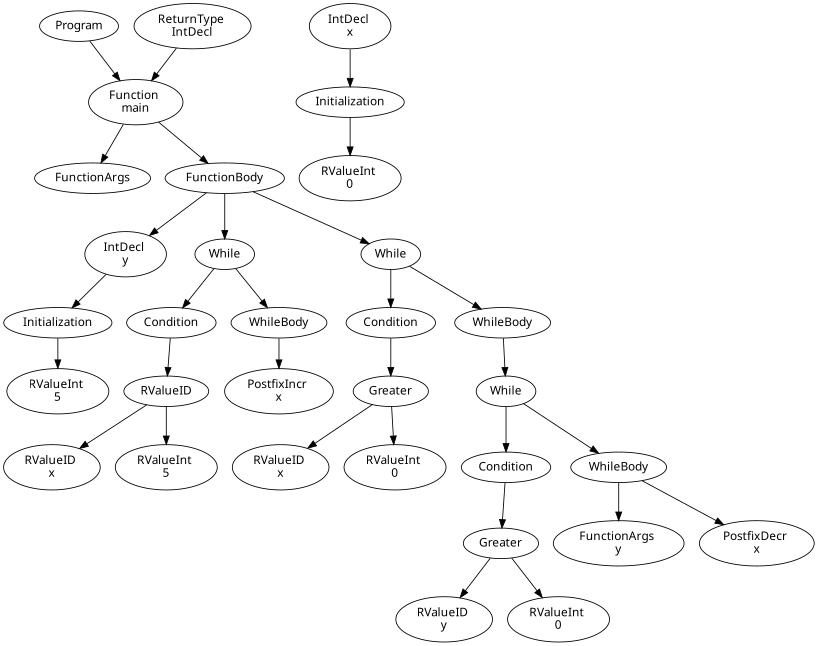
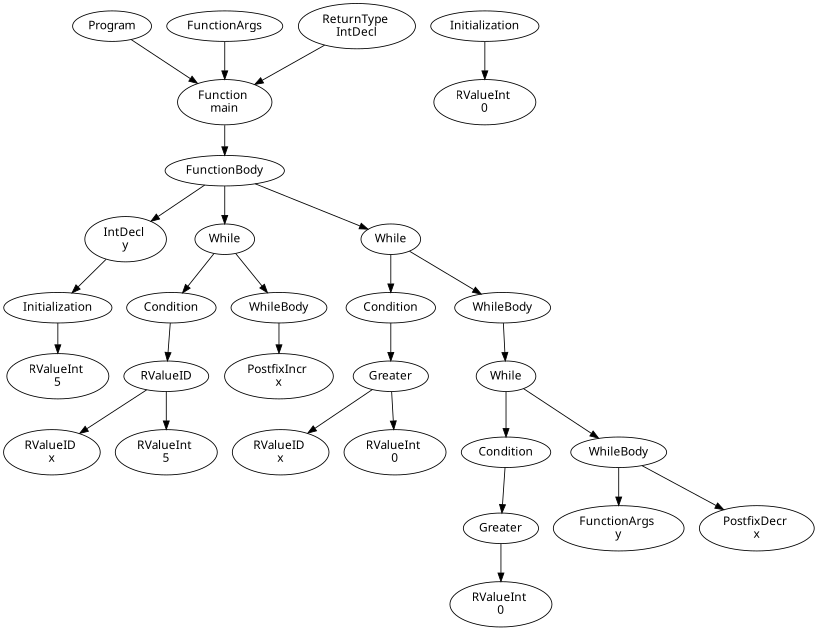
node "IntDecl x": removed
edge "Function main" -> "FunctionArgs": reversed
node "RValueID y": removed
